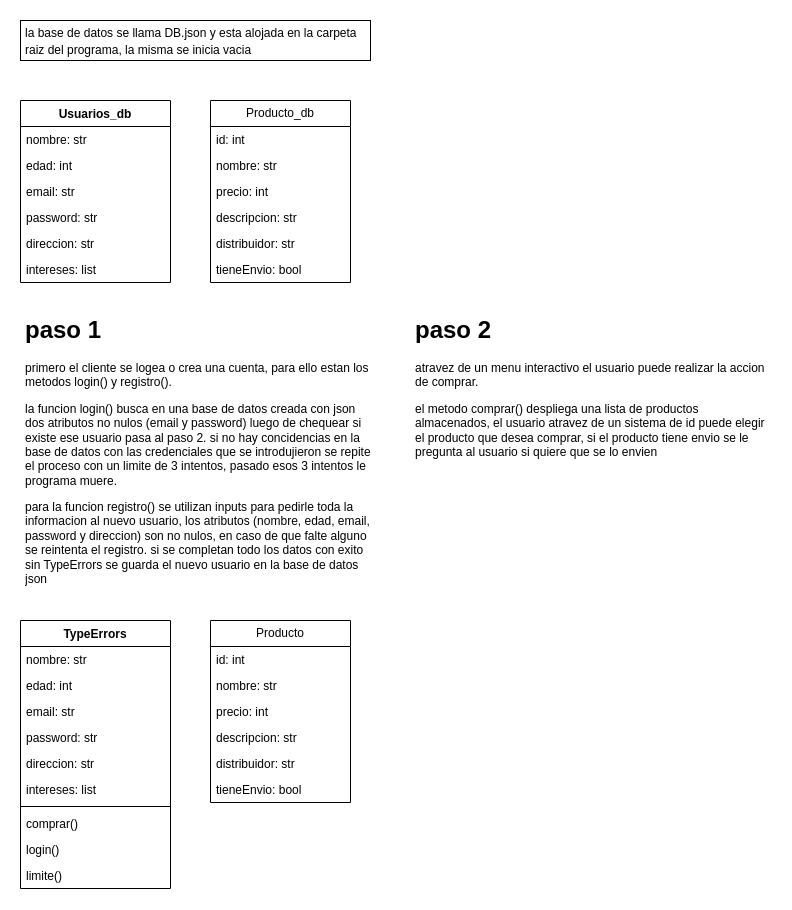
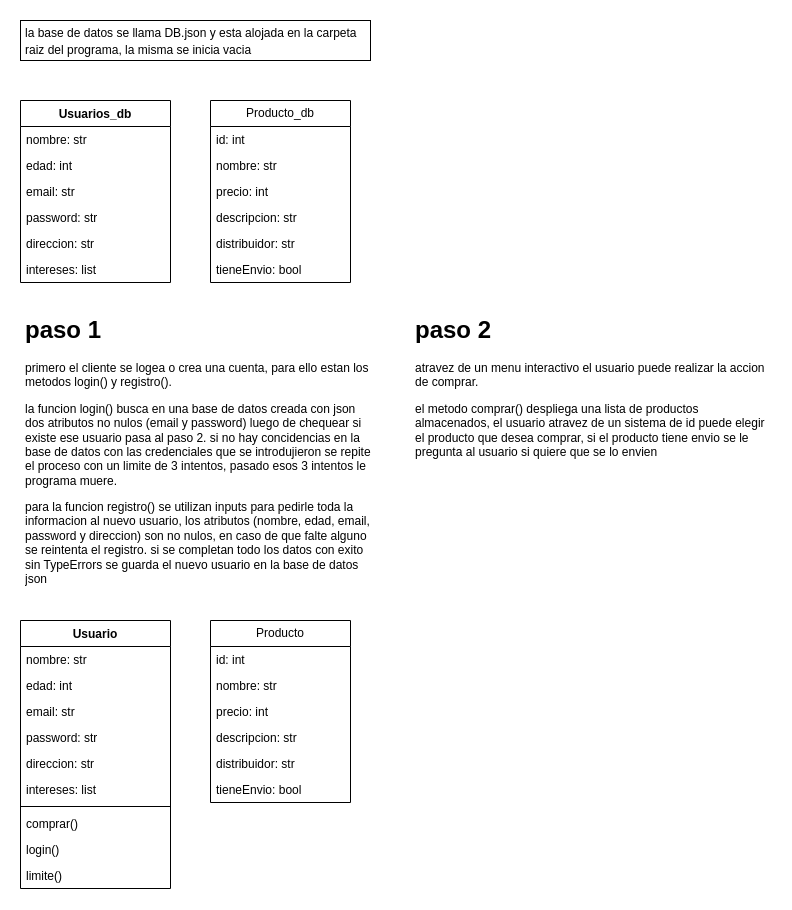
node "TypeErrors": label "TypeErrors" -> "Usuario"
